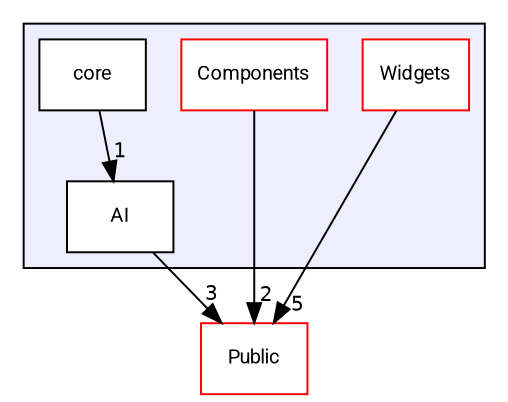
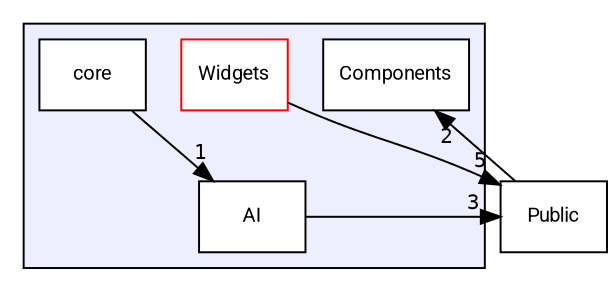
node "Components": color red -> black
edge "Components" -> "Public": reversed
node "Public": color red -> black
